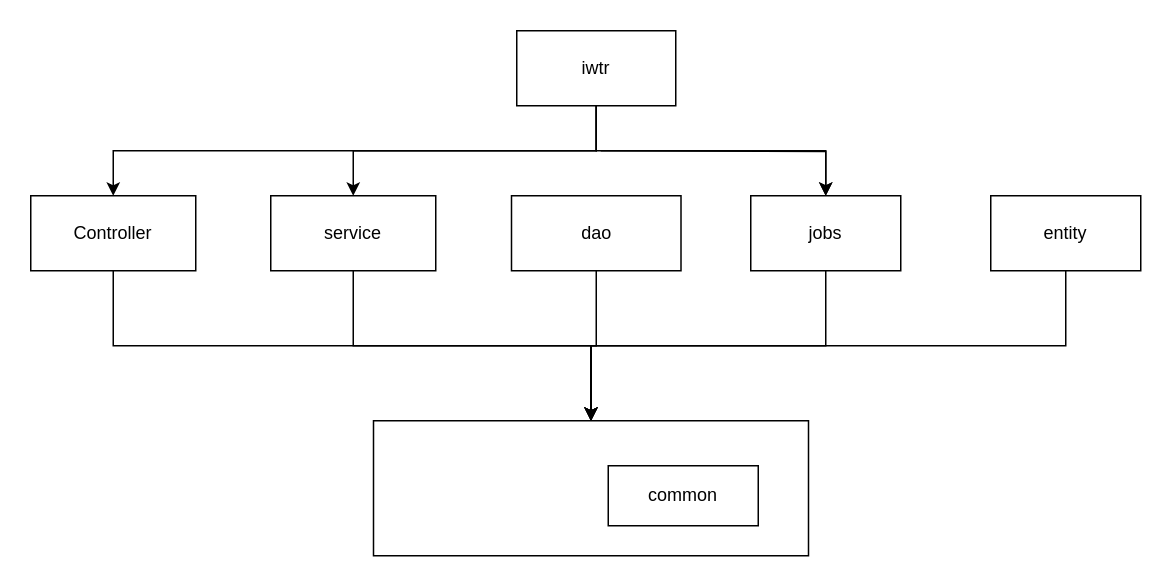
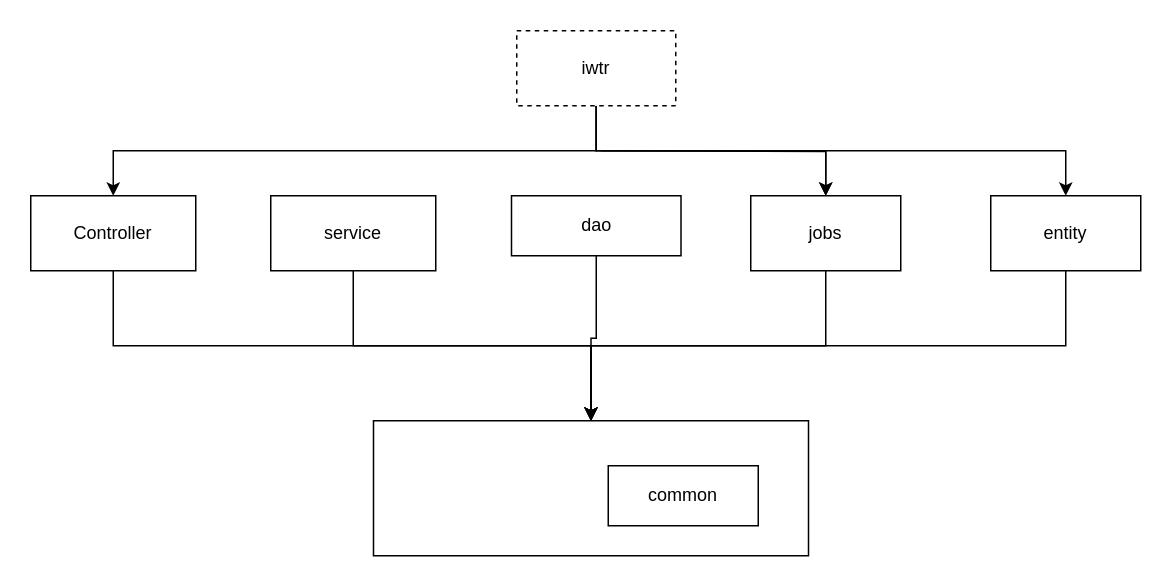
node "iwtr": style solid -> dashed
edge "iwtr" -> "service": now "iwtr" -> "entity"
node "dao": size 170x75 -> 170x60
